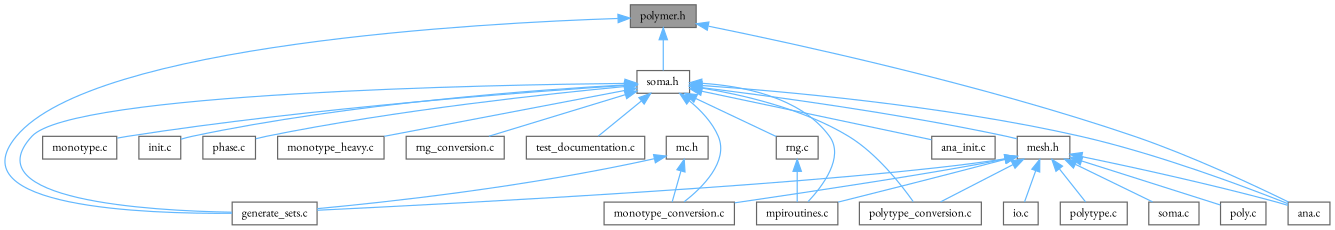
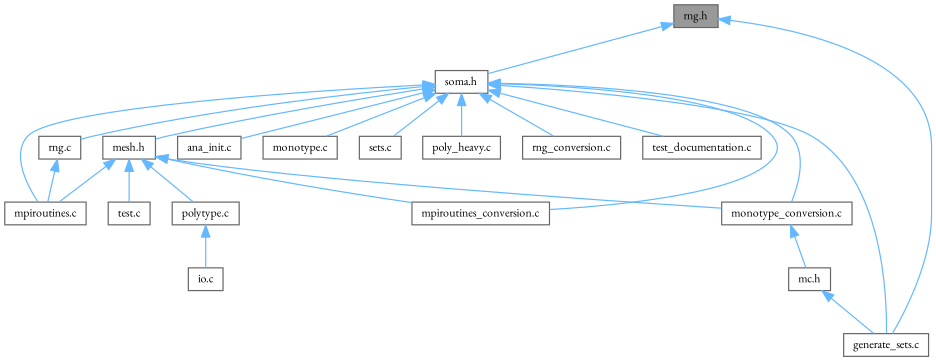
node "polymer.h": label "polymer.h" -> "rng.h"
node "init.c": removed
node "phase.c": label "phase.c" -> "sets.c"
node "monotype_heavy.c": label "monotype_heavy.c" -> "poly_heavy.c"
edge "monotype_conversion.c" -> "mc.h": reversed
edge "io.c" -> "mesh.h": now "io.c" -> "polytype.c"
edge "generate_sets.c" -> "mesh.h": removed
node "polytype_conversion.c": label "polytype_conversion.c" -> "mpiroutines_conversion.c"
node "soma.c": removed
node "poly.c": label "poly.c" -> "test.c"
node "ana.c": removed
